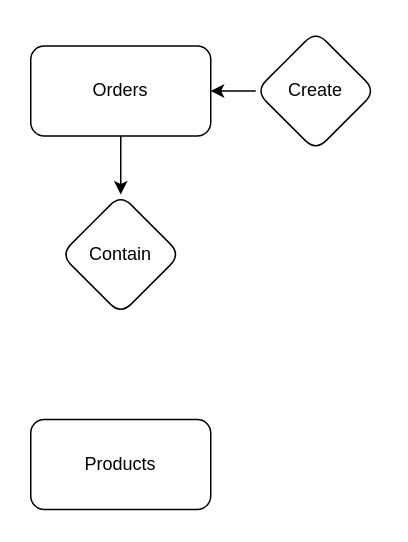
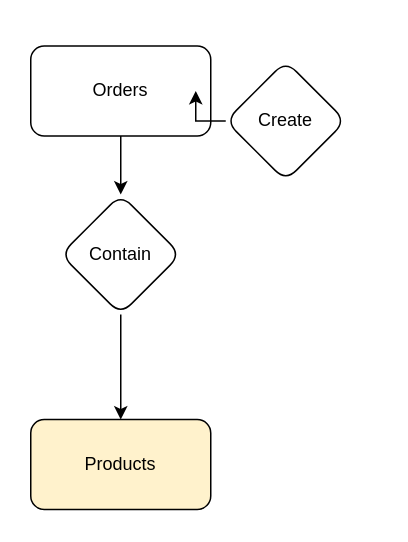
node "Create": moved (316, 91) -> (286, 121)
edge "Contain" -> "Products": added
node "Products": fillcolor #ffffff -> #fff2cc
